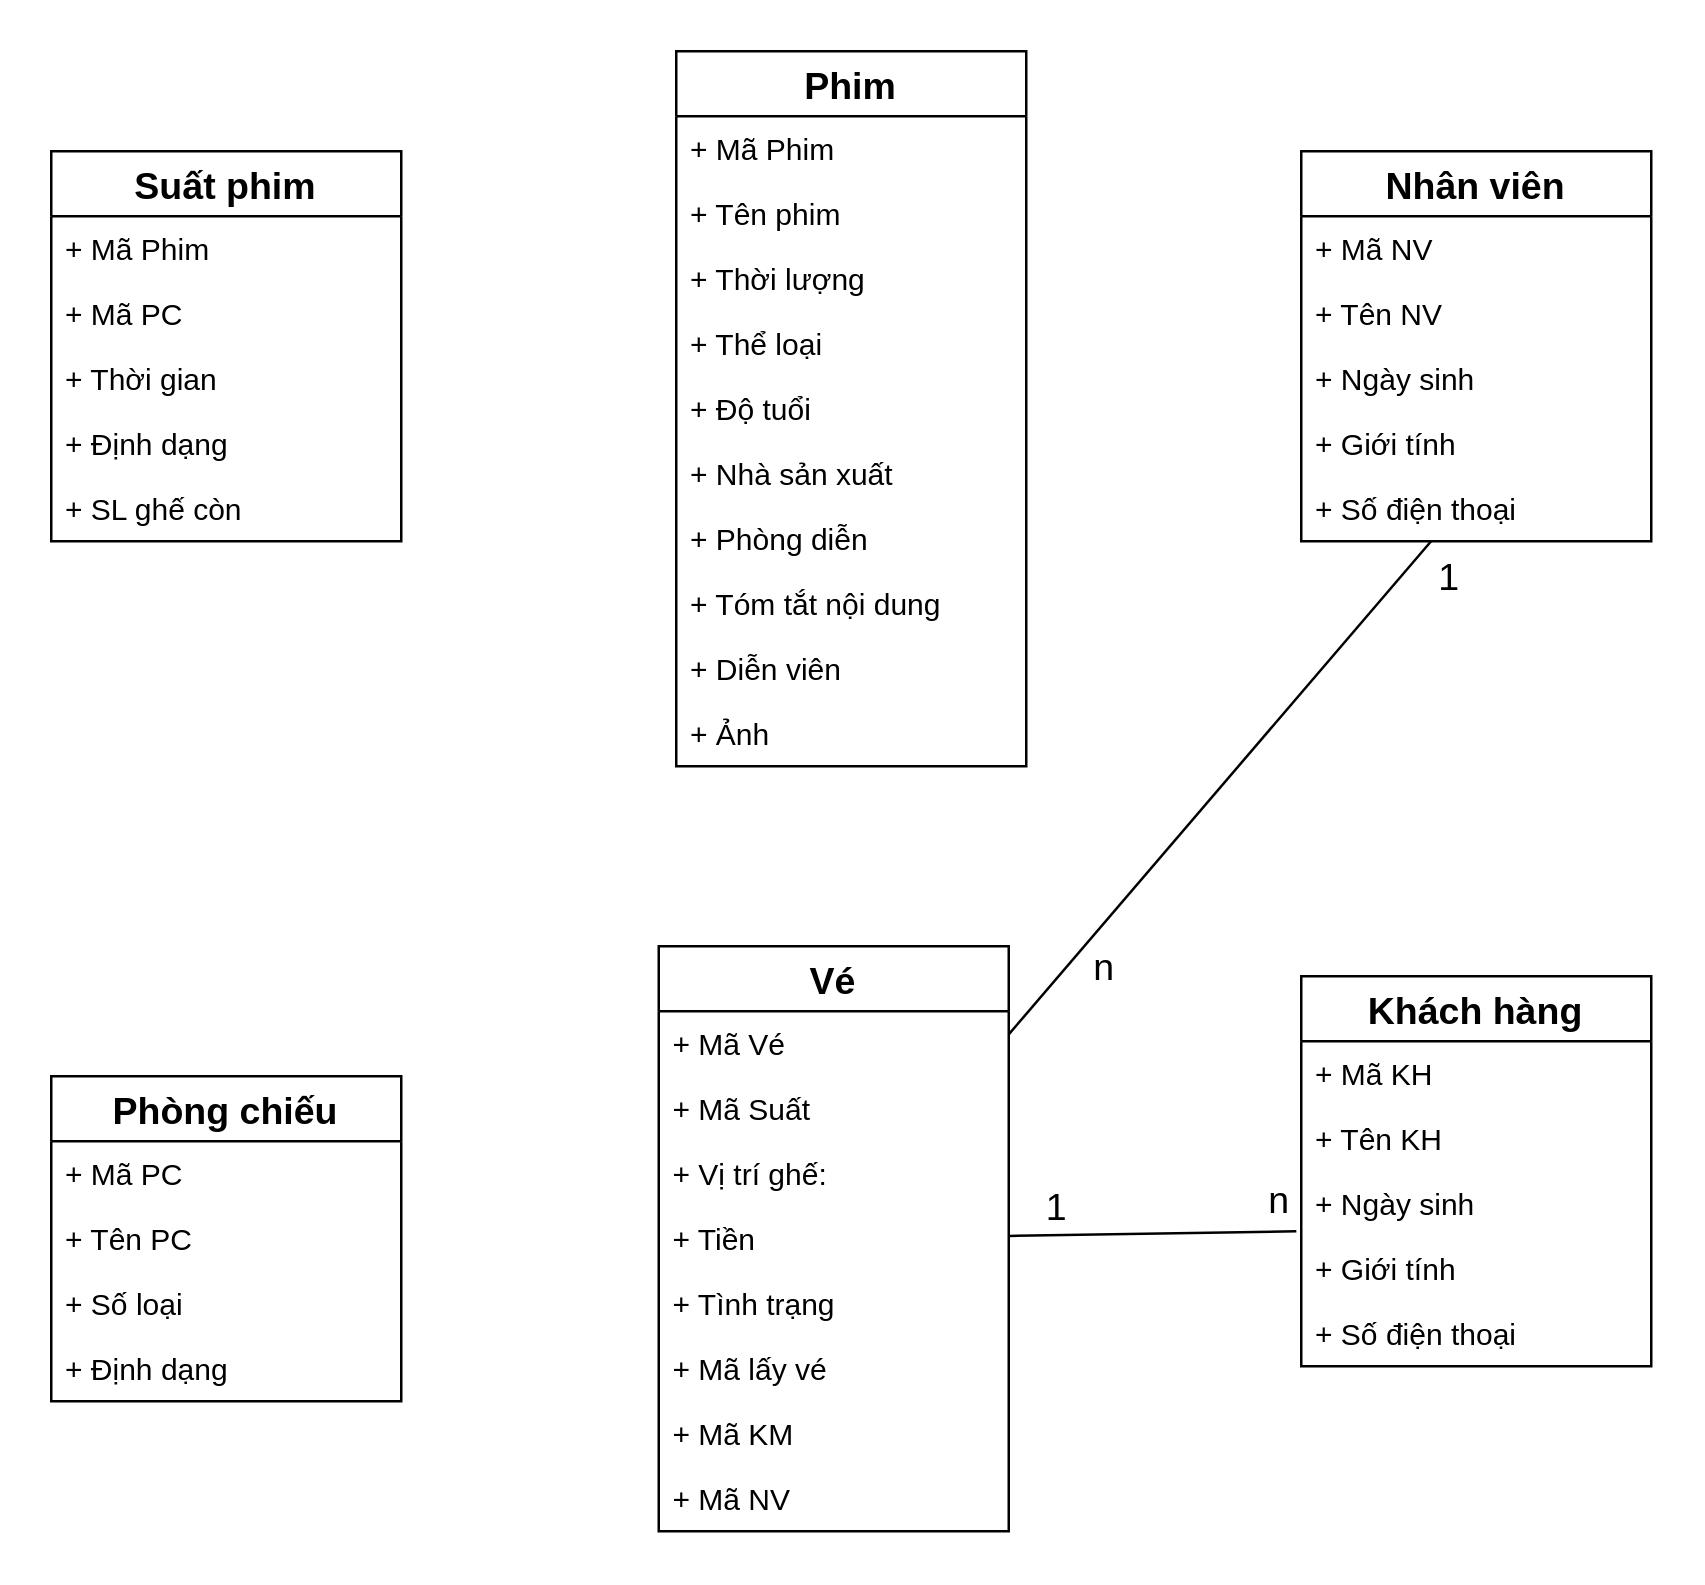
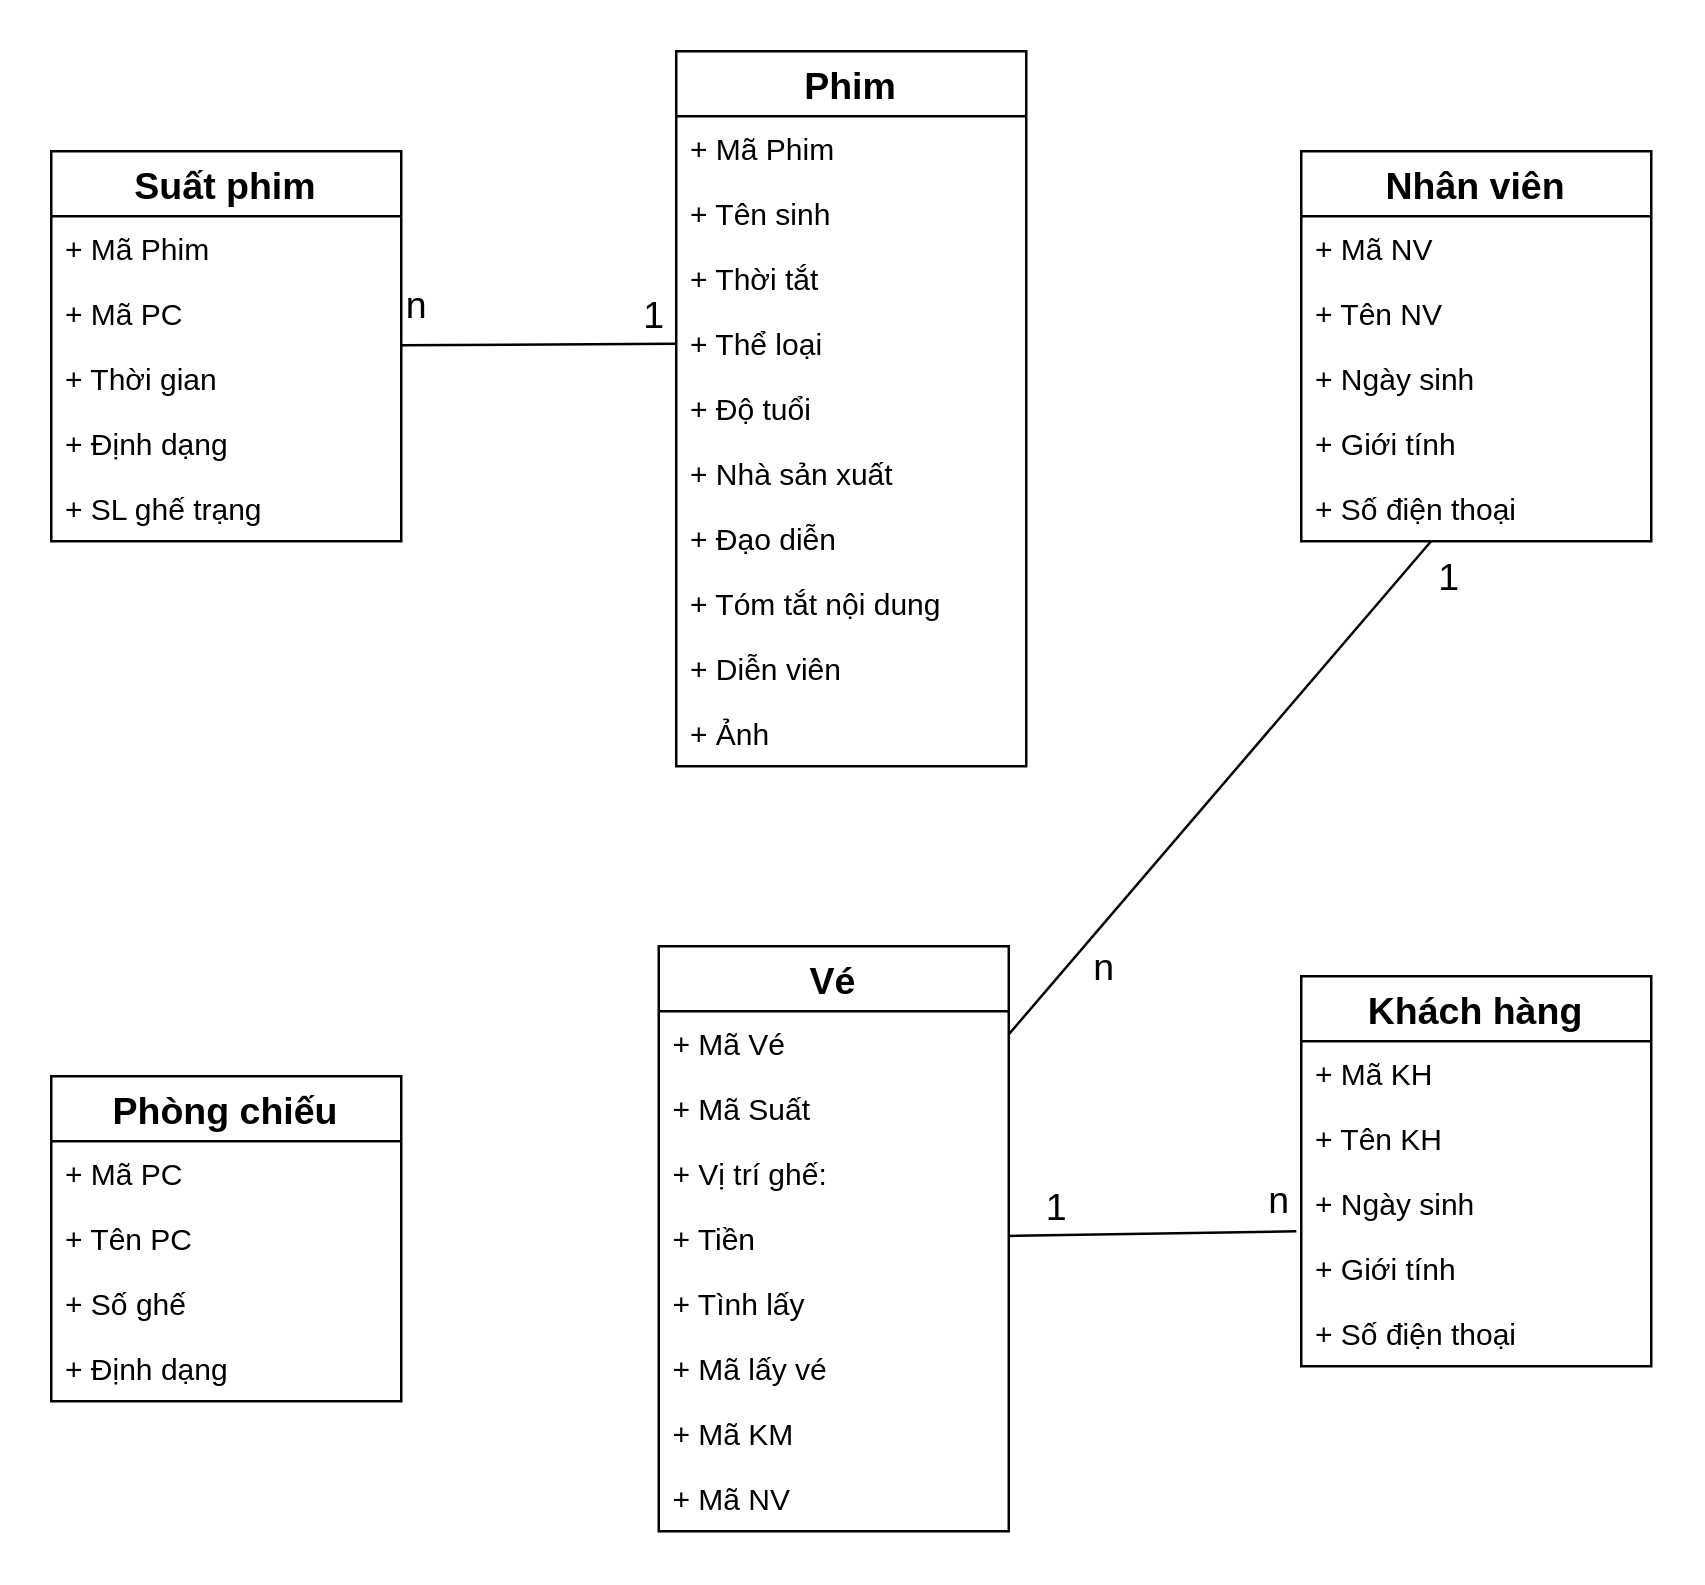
node "+ Tên phim": label "+ Tên phim" -> "+ Tên sinh"
node "+ Thời lượng": label "+ Thời lượng" -> "+ Thời tắt"
edge "+ Thể loại" -- "Suất phim": added, labels "1", "n"
node "+ SL ghế còn": label "+ SL ghế còn" -> "+ SL ghế trạng"
node "+ Phòng diễn": label "+ Phòng diễn" -> "+ Đạo diễn"
node "+ Số loại": label "+ Số loại" -> "+ Số ghế"
node "+ Tình trạng": label "+ Tình trạng" -> "+ Tình lấy"
